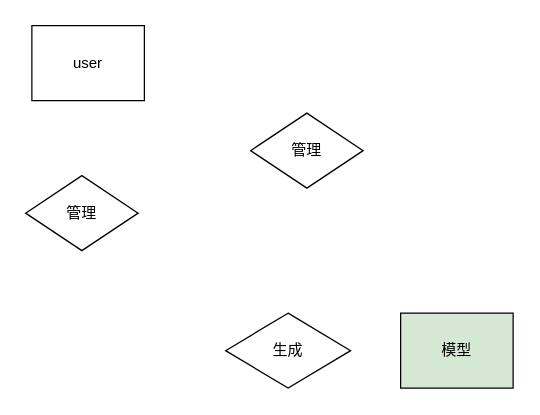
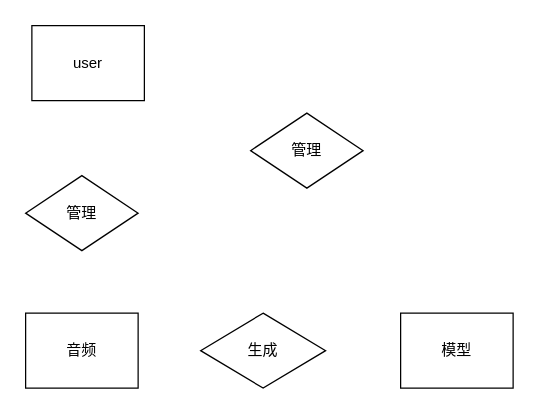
node "音频": added
node "生成": moved (288, 351) -> (263, 351)
node "模型": fillcolor #d5e8d4 -> #ffffff
